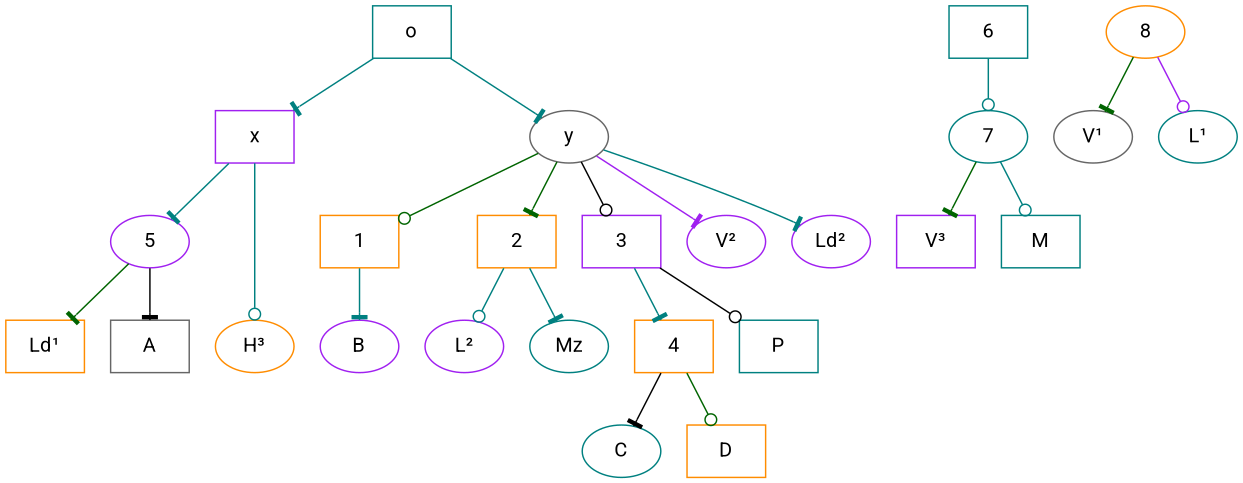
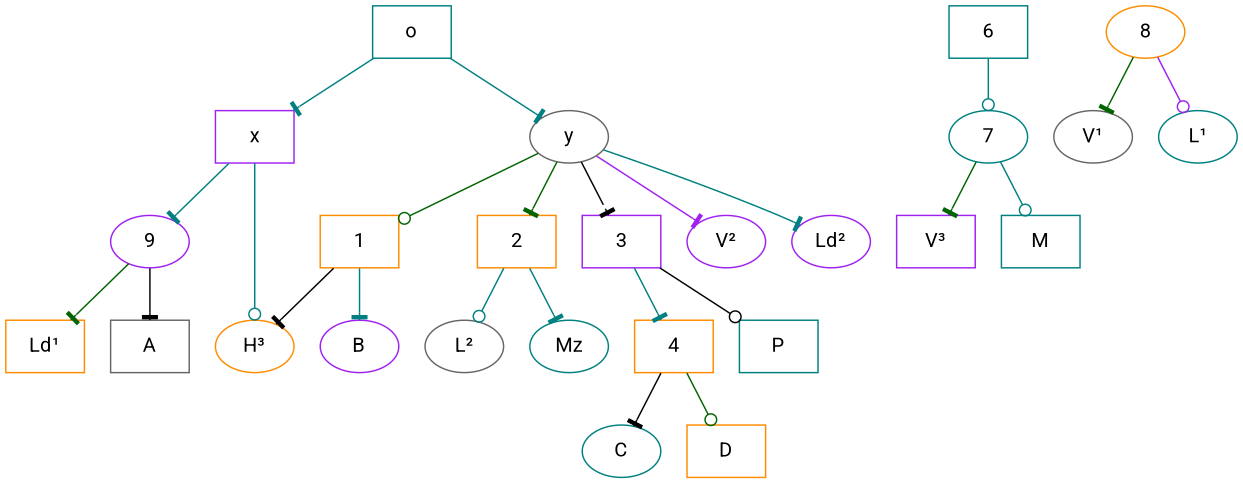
edge "y" -> "3": arrowhead odot -> tee
node "5": label "5" -> "9"
edge "1" -> "H³": added
node "L²": color purple -> gray40
